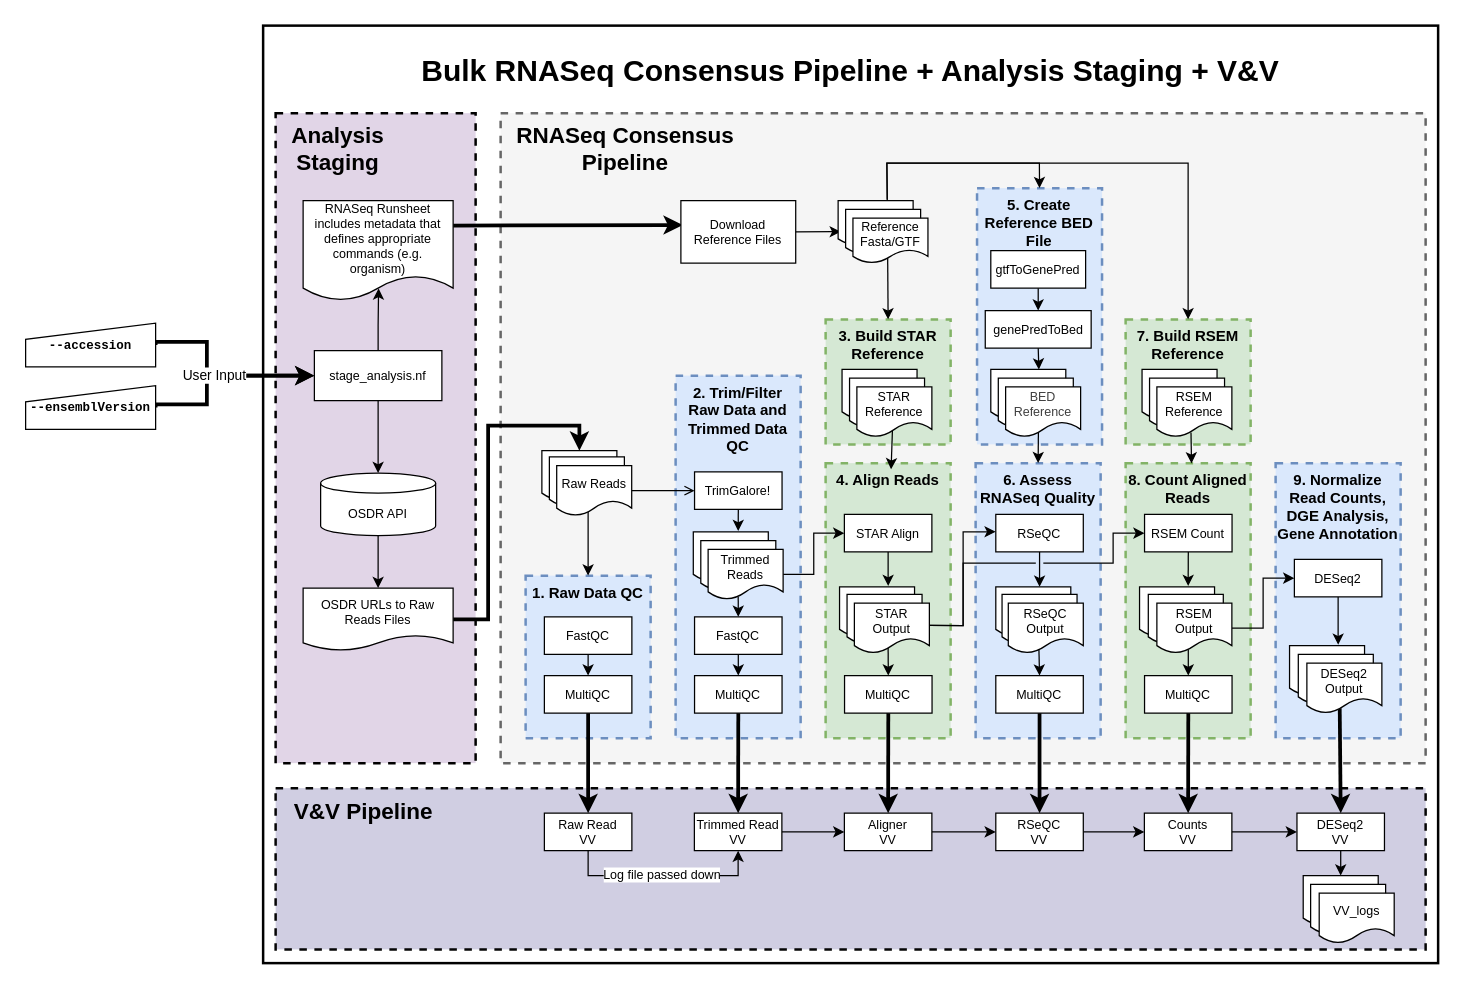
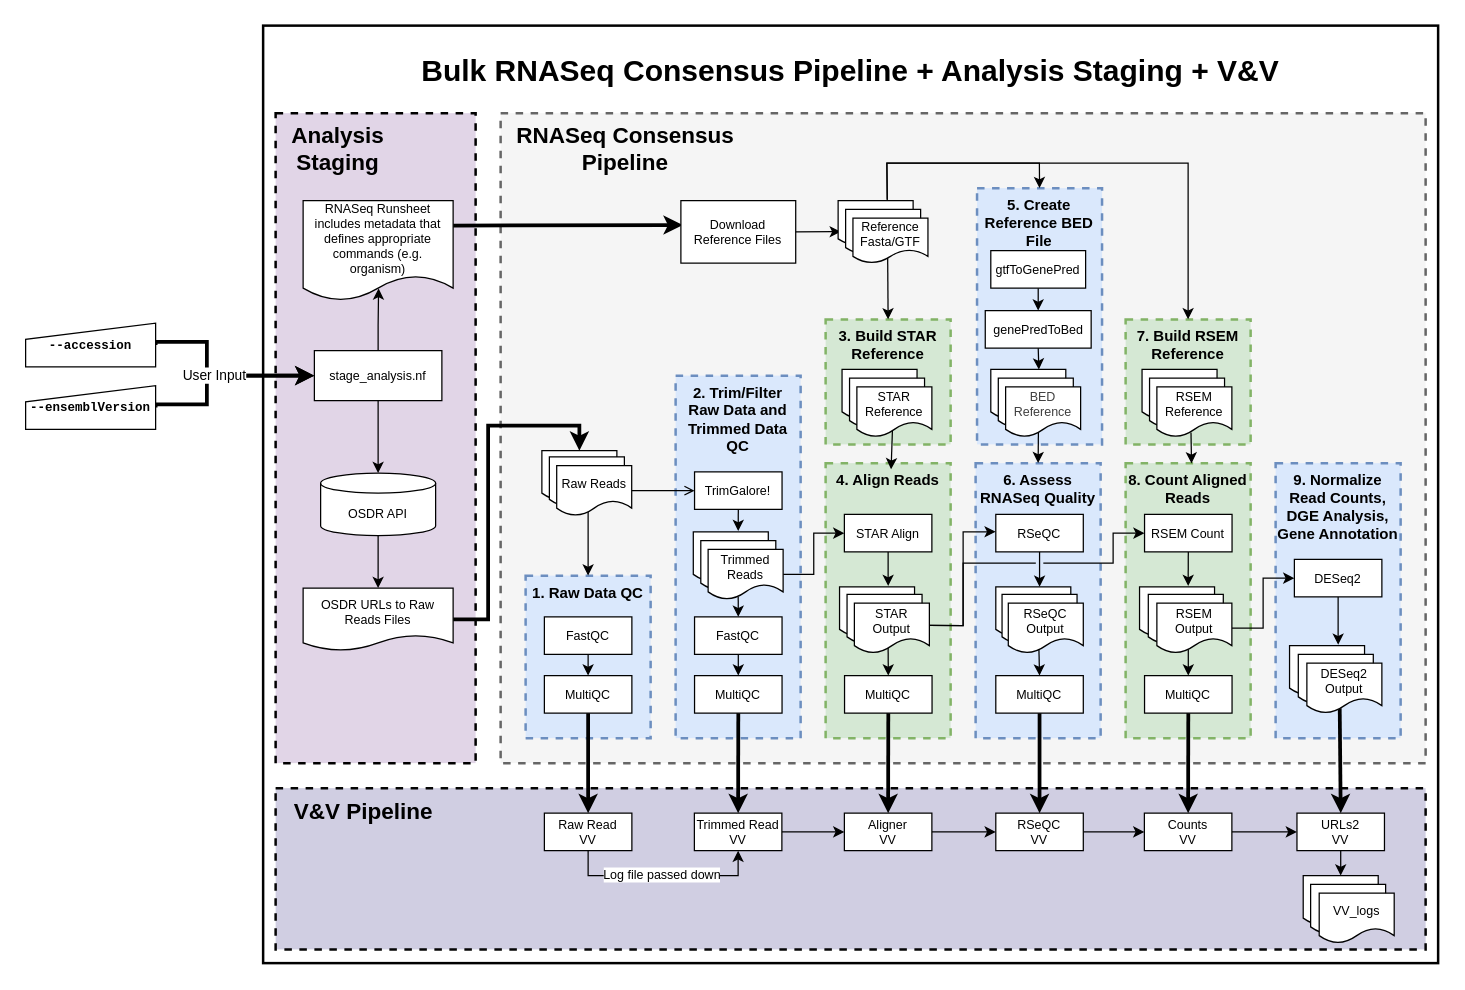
node "DESeq2 VV": label "DESeq2 VV" -> "URLs2 VV"
